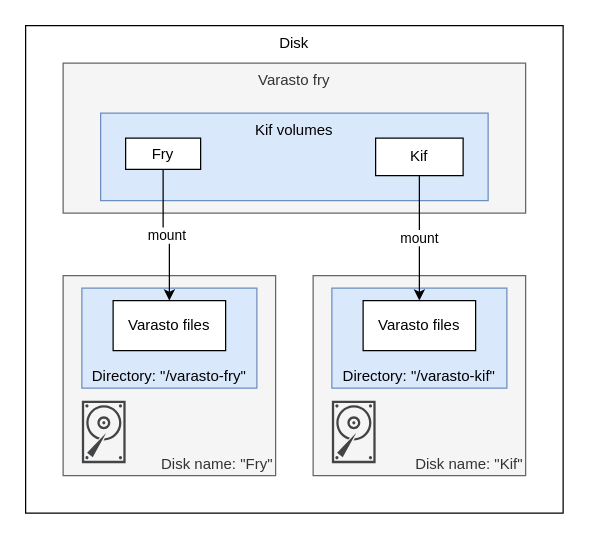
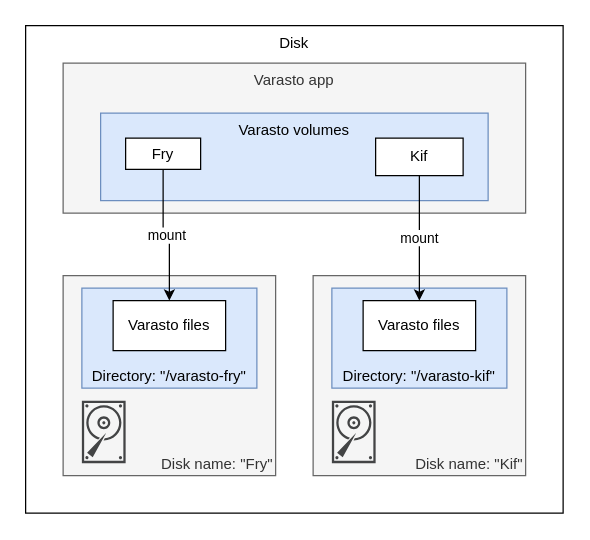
node "Varasto fry": label "Varasto fry" -> "Varasto app"
node "Kif volumes": label "Kif volumes" -> "Varasto volumes"
